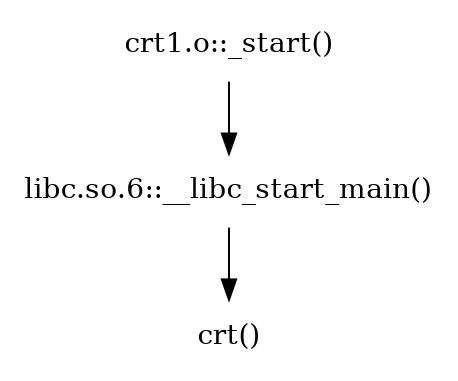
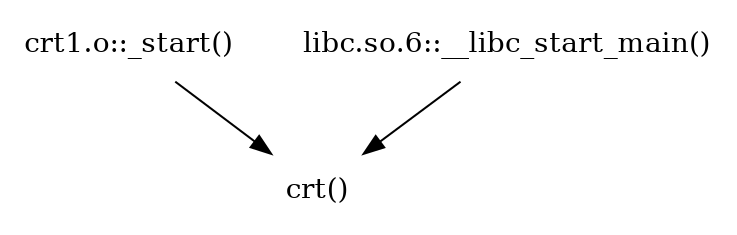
edge "crt1.o::_start()" -> "libc.so.6::__libc_start_main()": now "crt1.o::_start()" -> "crt()"
